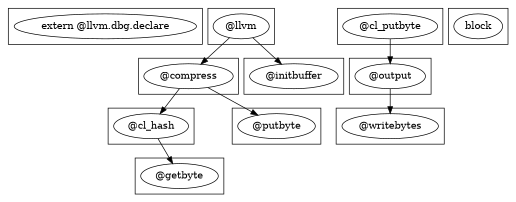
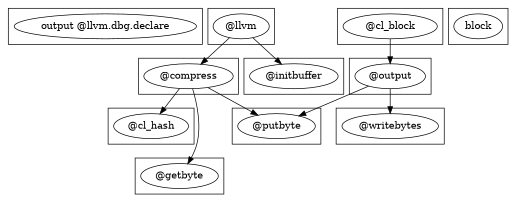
node "extern @llvm.dbg.declare": label "extern @llvm.dbg.declare" -> "output @llvm.dbg.declare"
node "@cl_putbyte": label "@cl_putbyte" -> "@cl_block"
edge "@output" -> "@putbyte": added
edge "@cl_hash" -> "@getbyte": now "@compress" -> "@getbyte"
